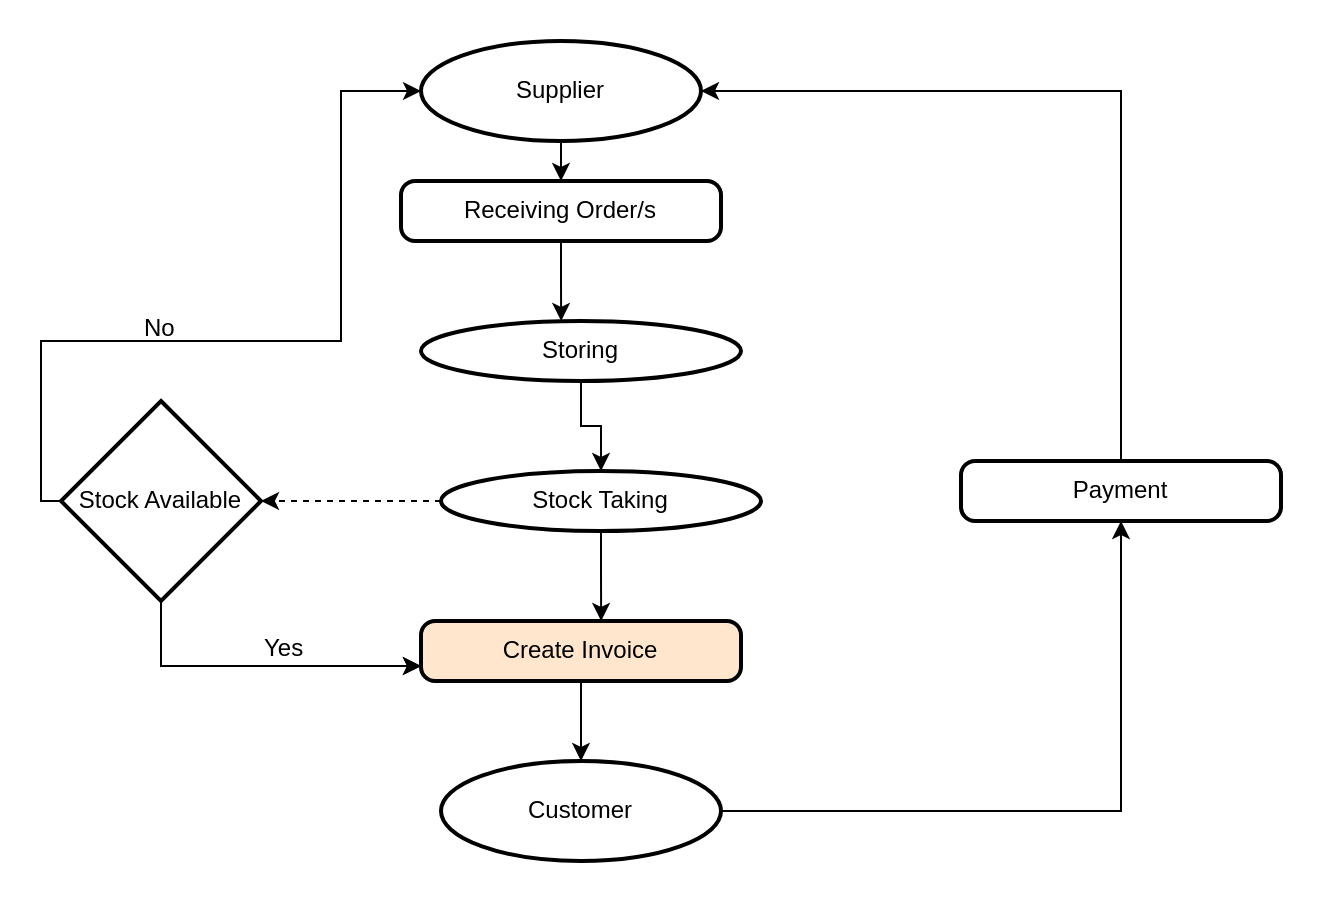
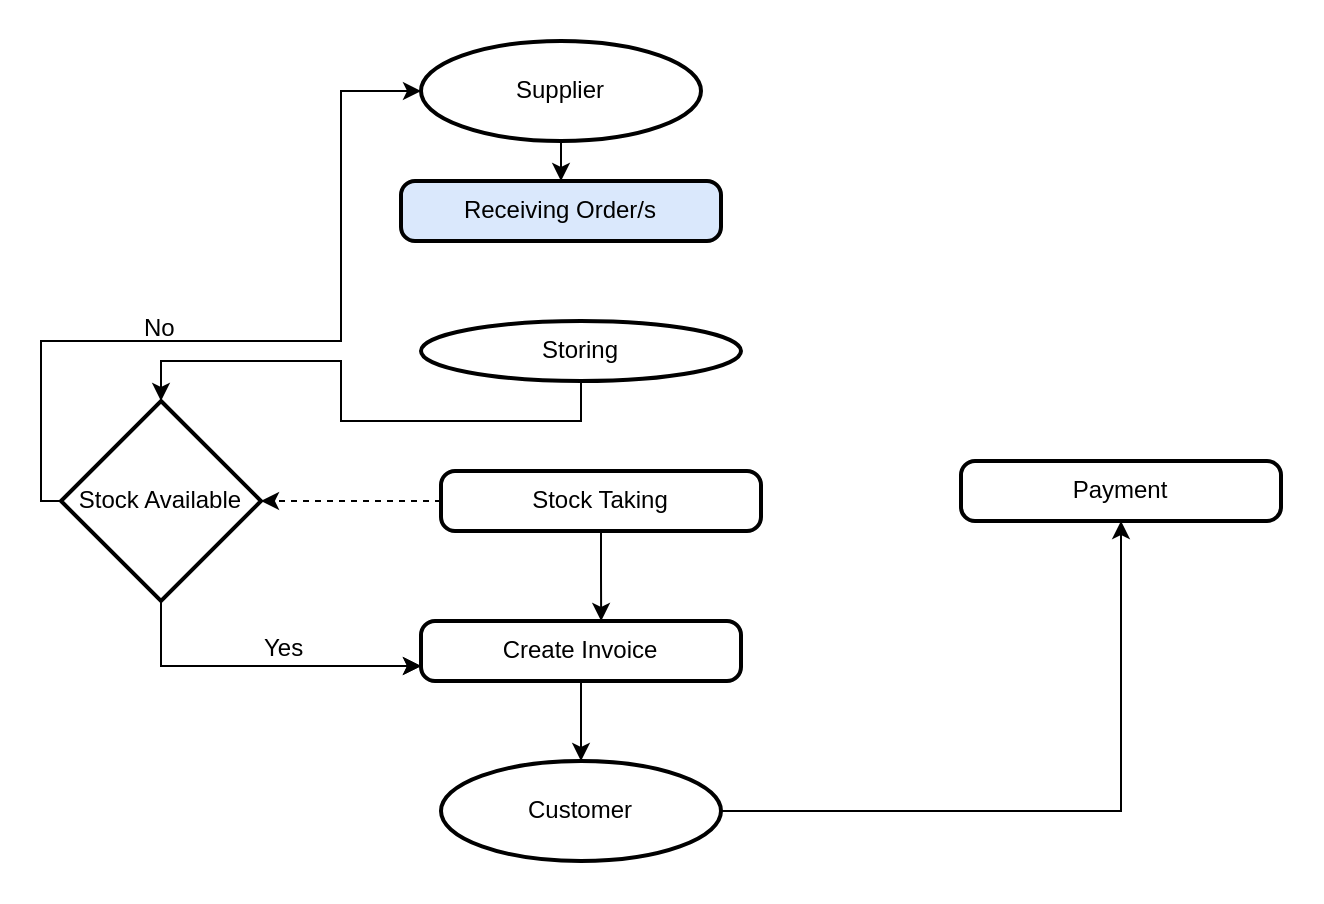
edge "Payment" -> "Supplier": removed
node "Receiving Order/s": fillcolor #ffffff -> #dae8fc
edge "Receiving Order/s" -> "Storing": removed
edge "Storing" -> "Stock Taking": now "Storing" -> "Stock Available"
node "Stock Taking": shape ellipse -> rounded rectangle
node "Create Invoice": fillcolor #ffe6cc -> #ffffff
